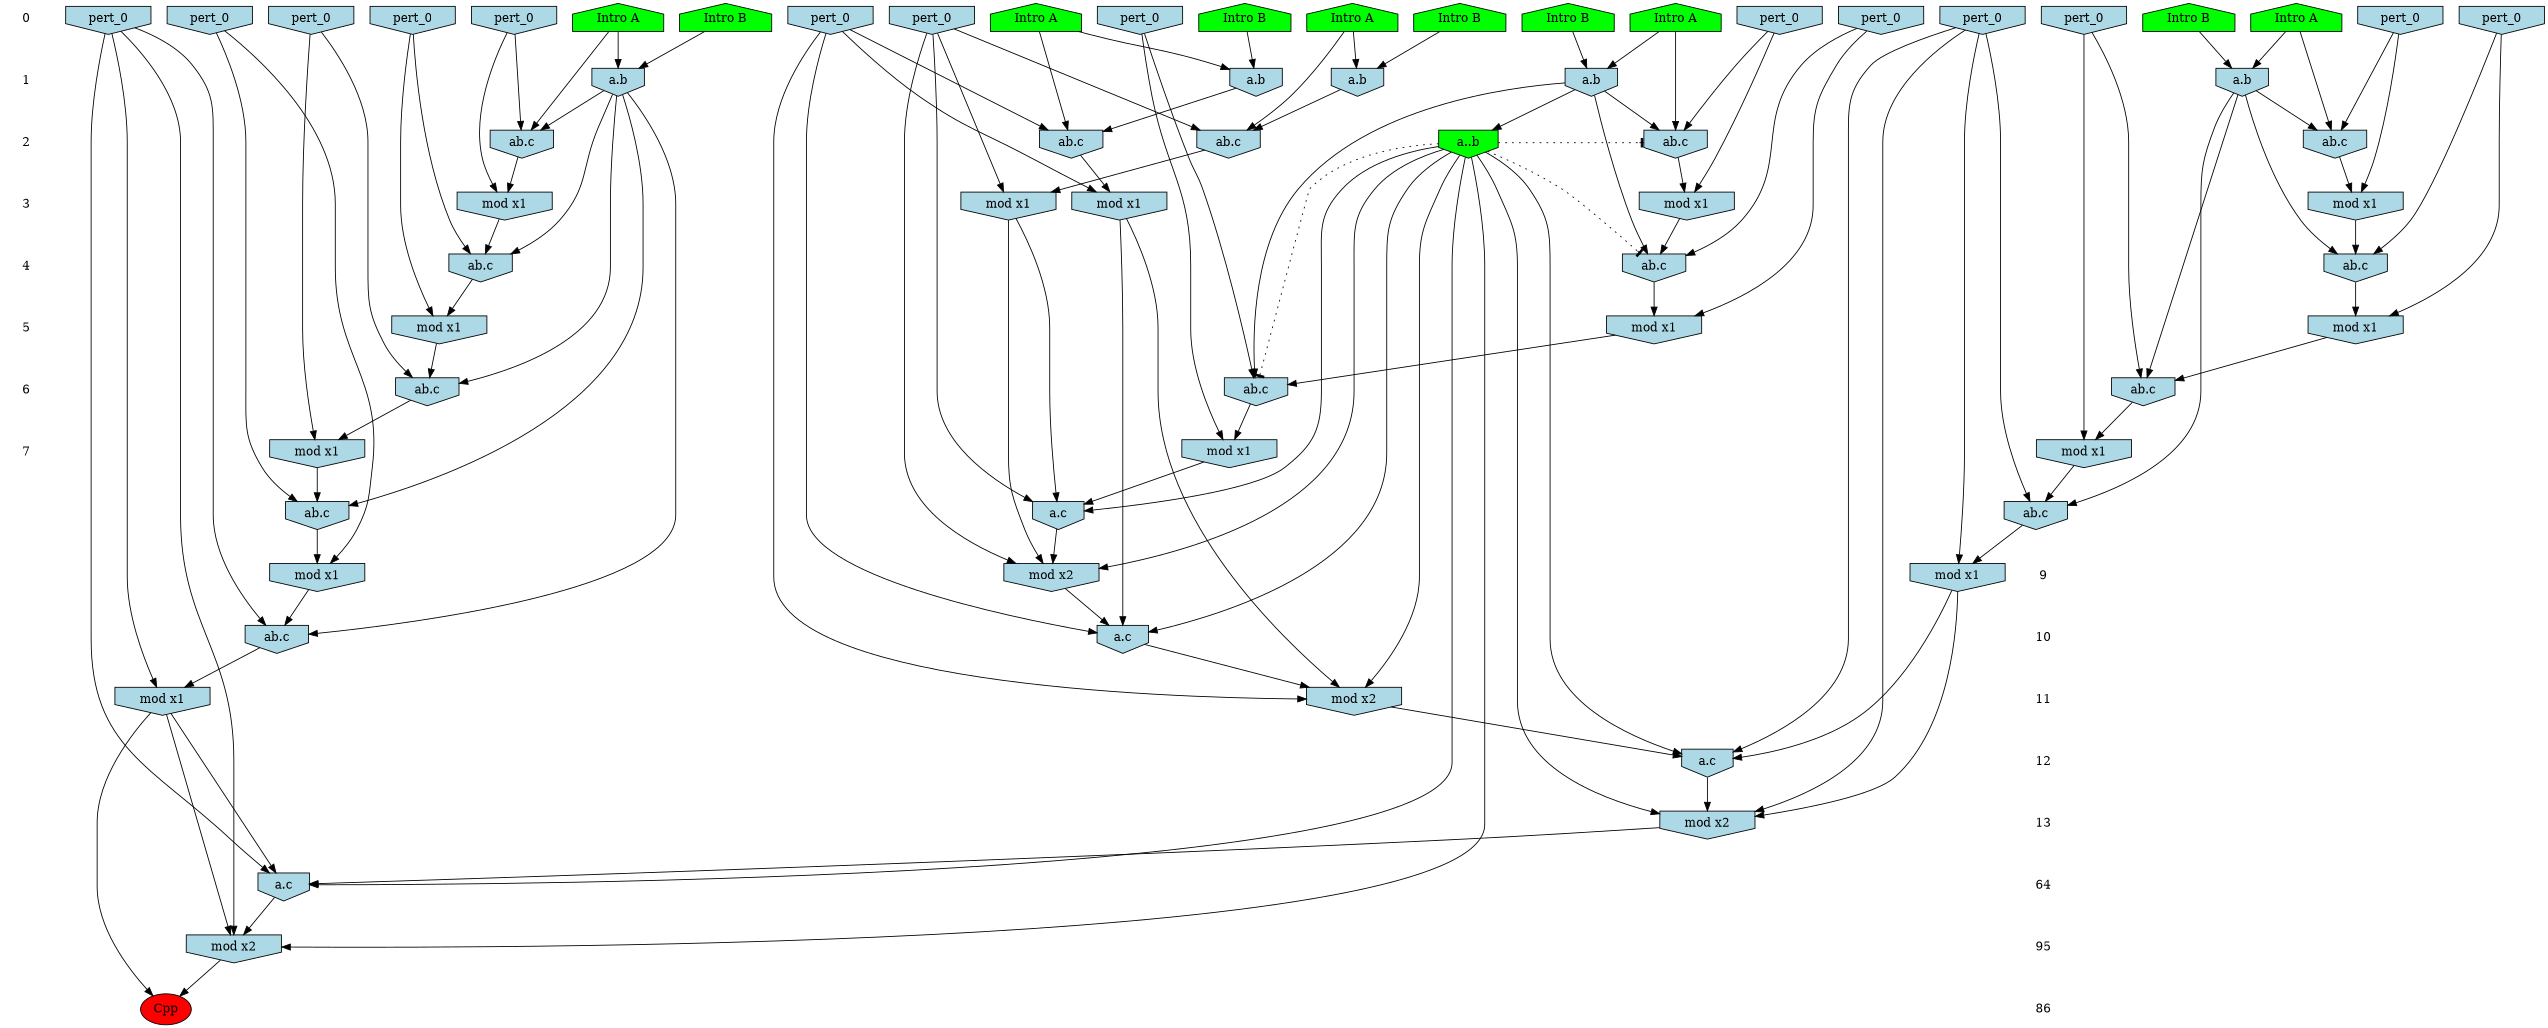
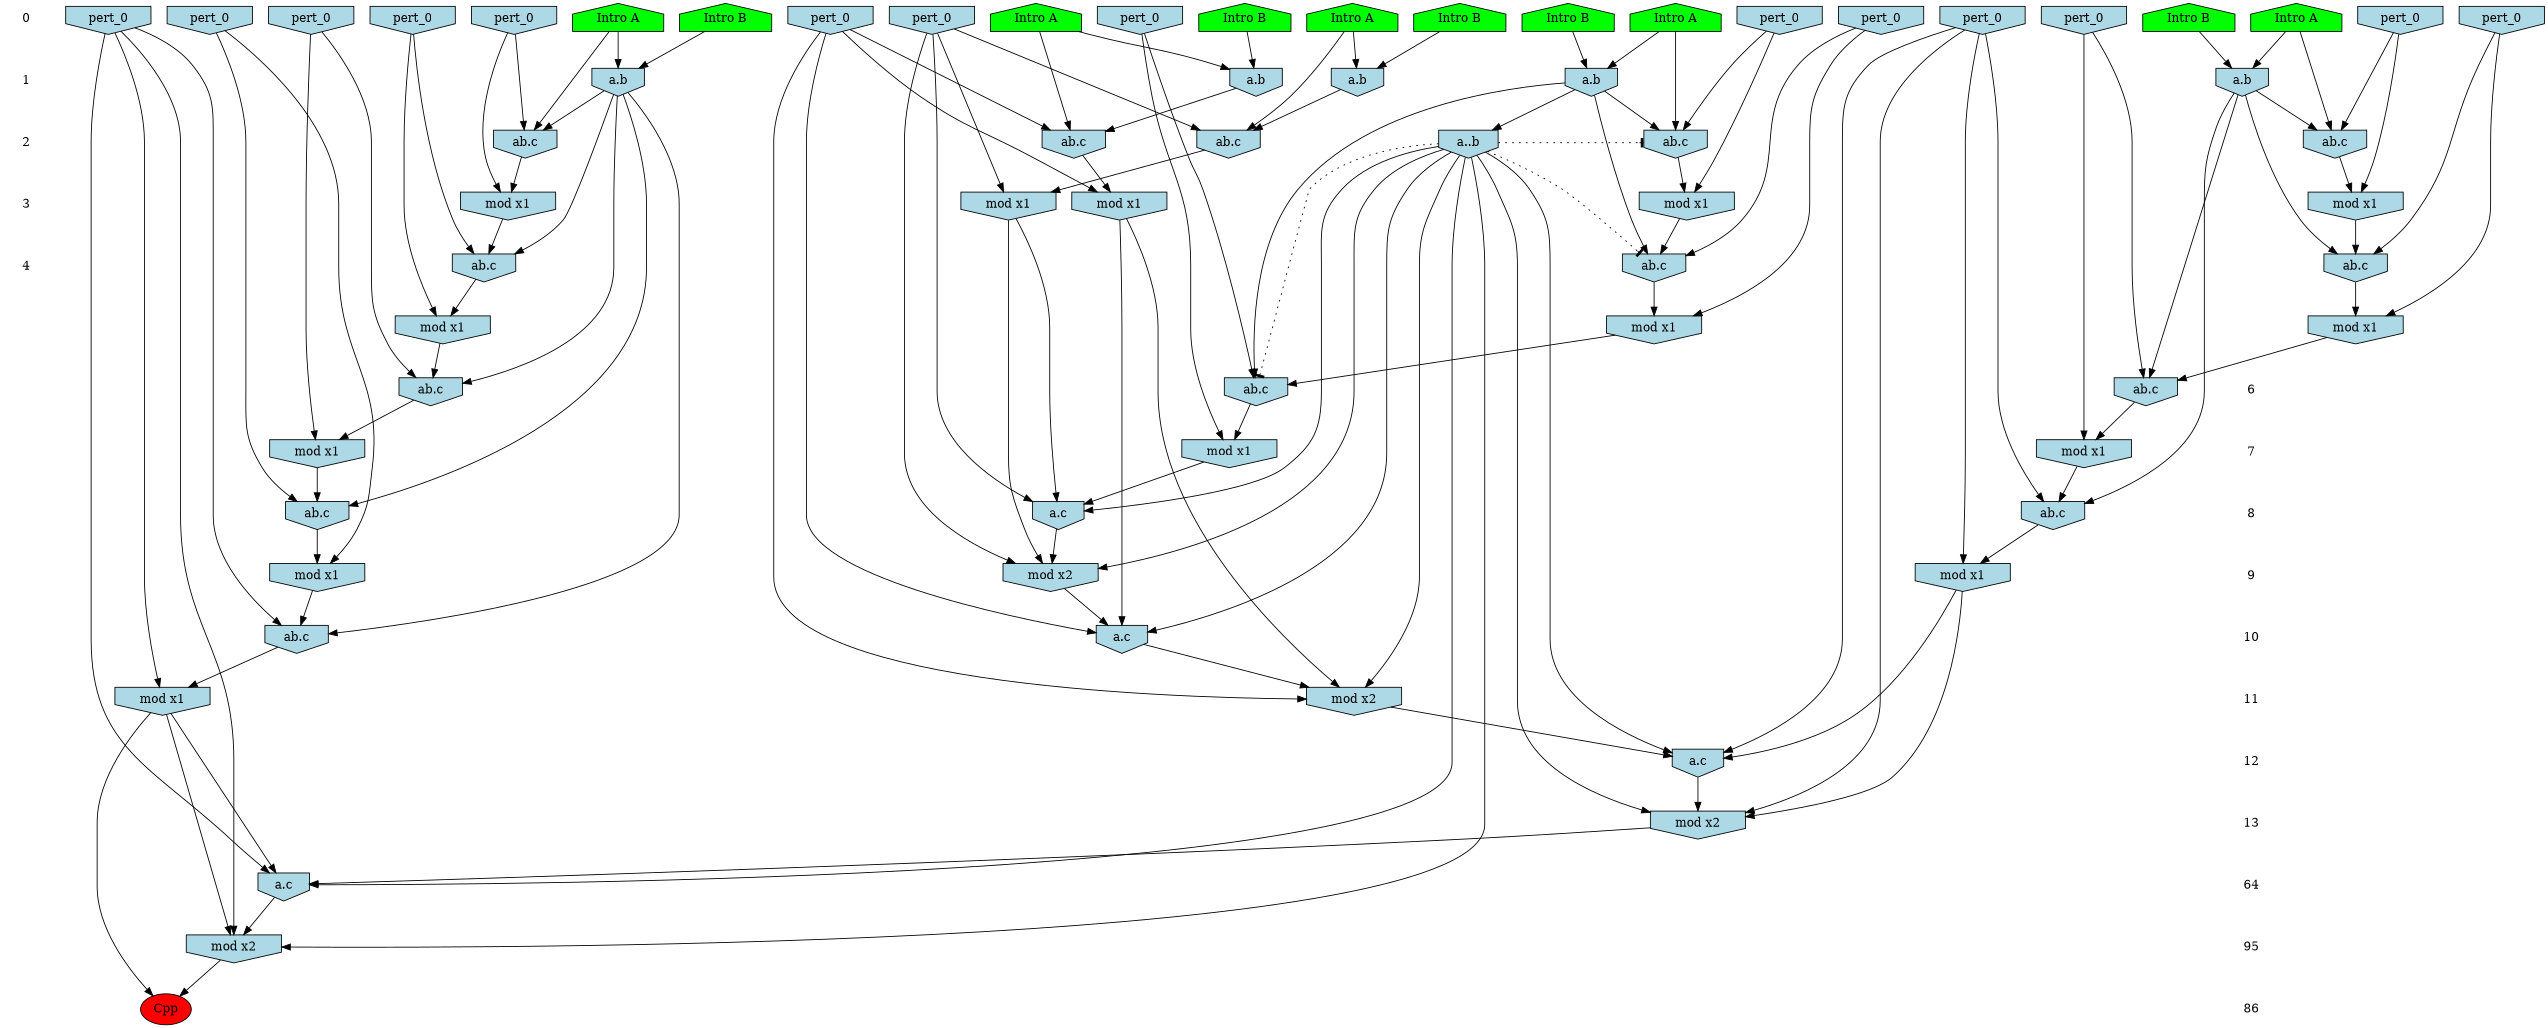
node "a..b": fillcolor green -> lightblue
node "5": removed
node "8": added
